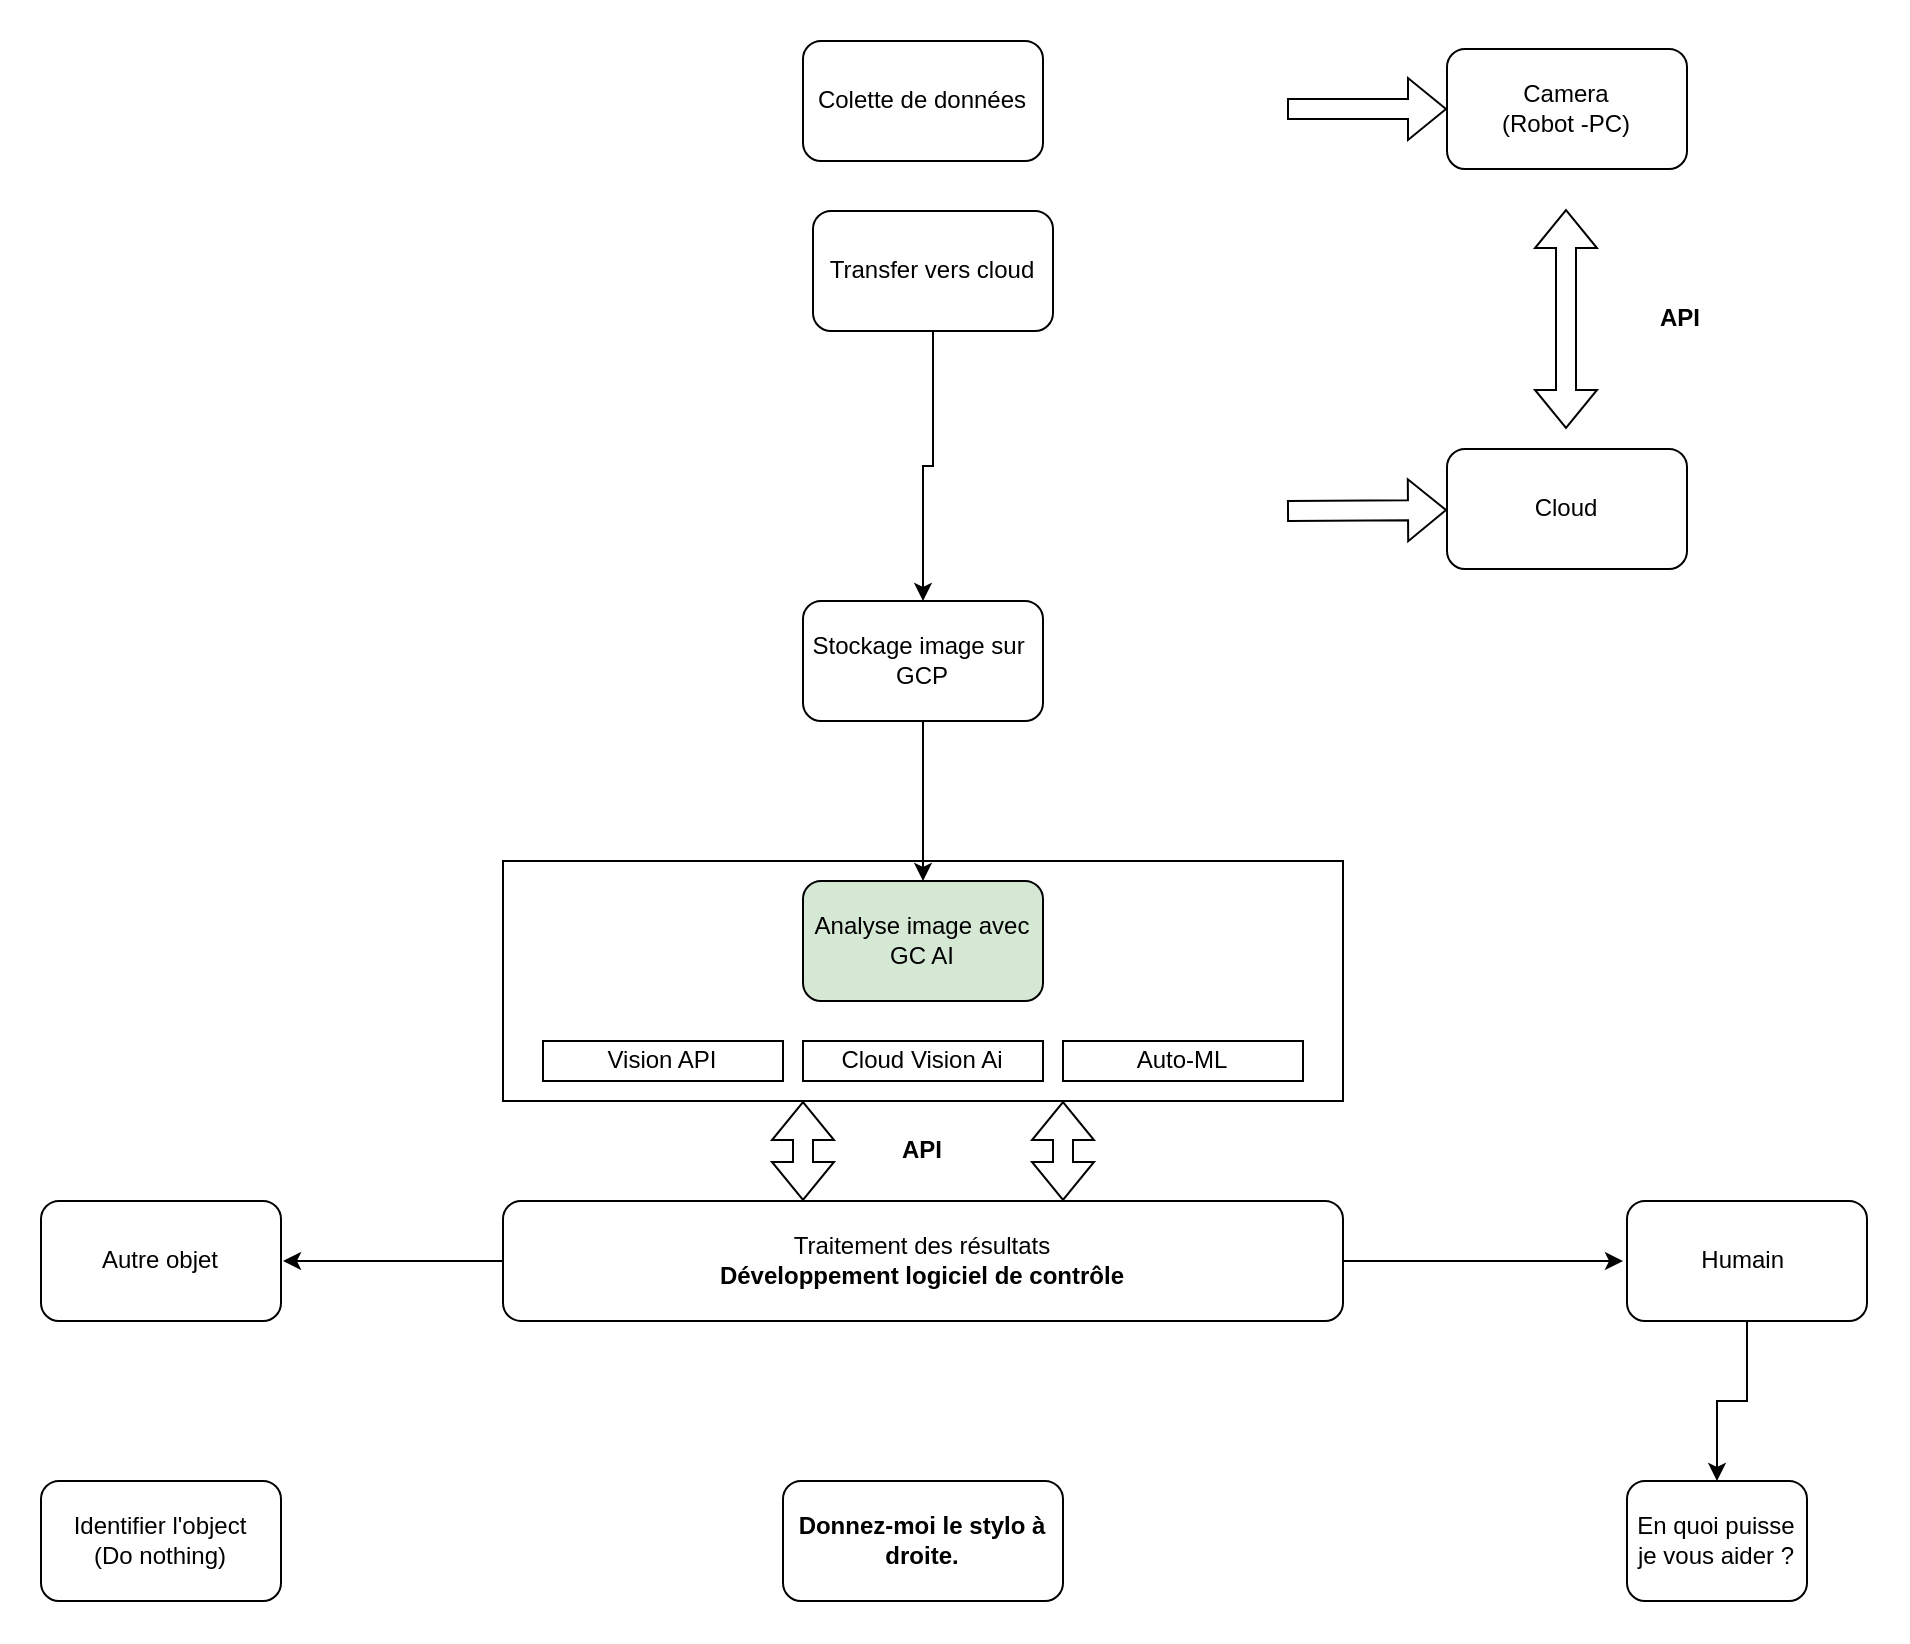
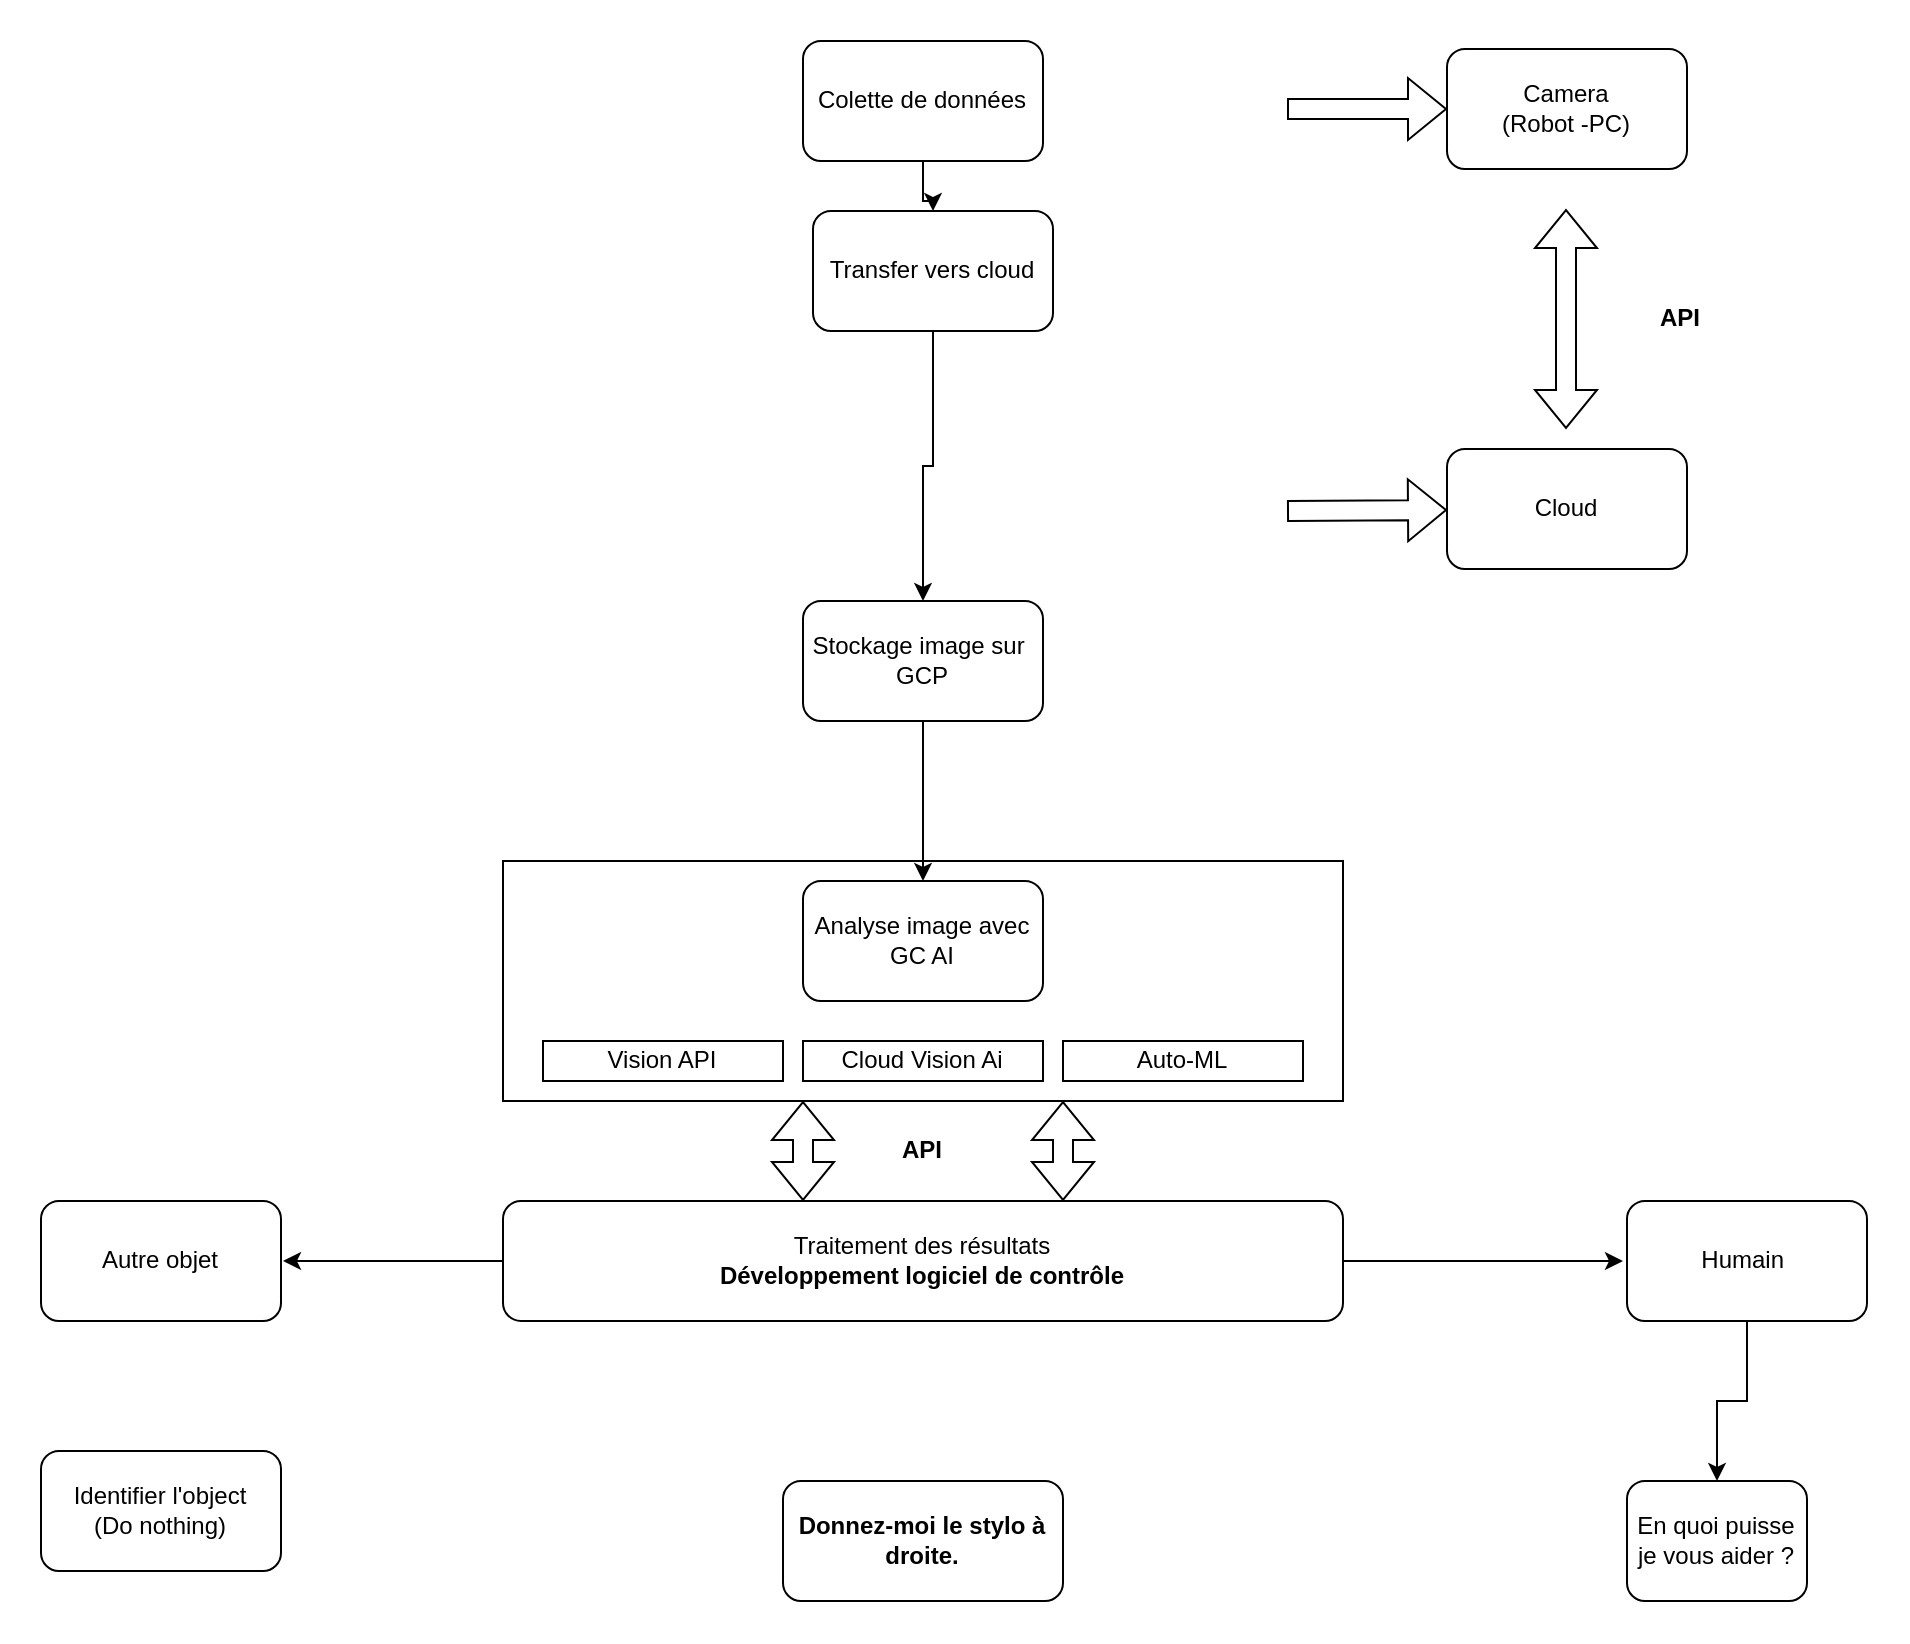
edge "Colette de données" -> "Transfer vers cloud": added
node "Analyse image avec GC AI": fillcolor #d5e8d4 -> #ffffff
node "Identifier l'object (Do nothing)": moved (161, 1541) -> (161, 1511)
